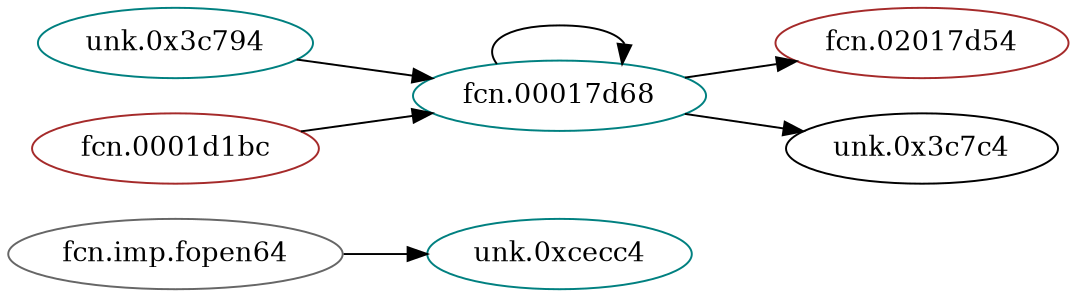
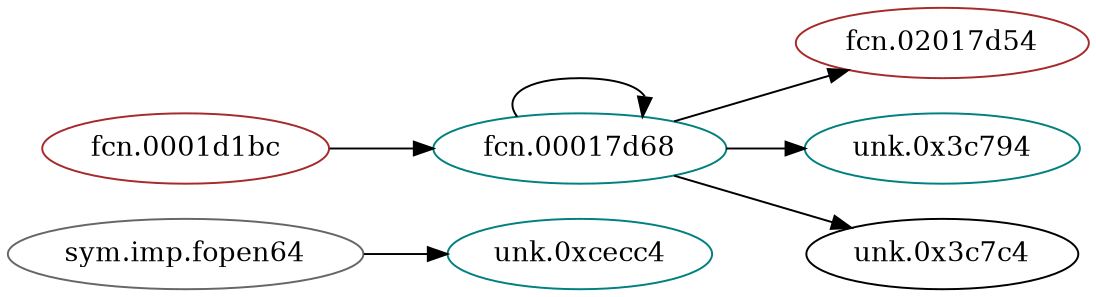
edge "unk.0x3c794" -> "fcn.00017d68": reversed
node "fcn.imp.fopen64": label "fcn.imp.fopen64" -> "sym.imp.fopen64"
